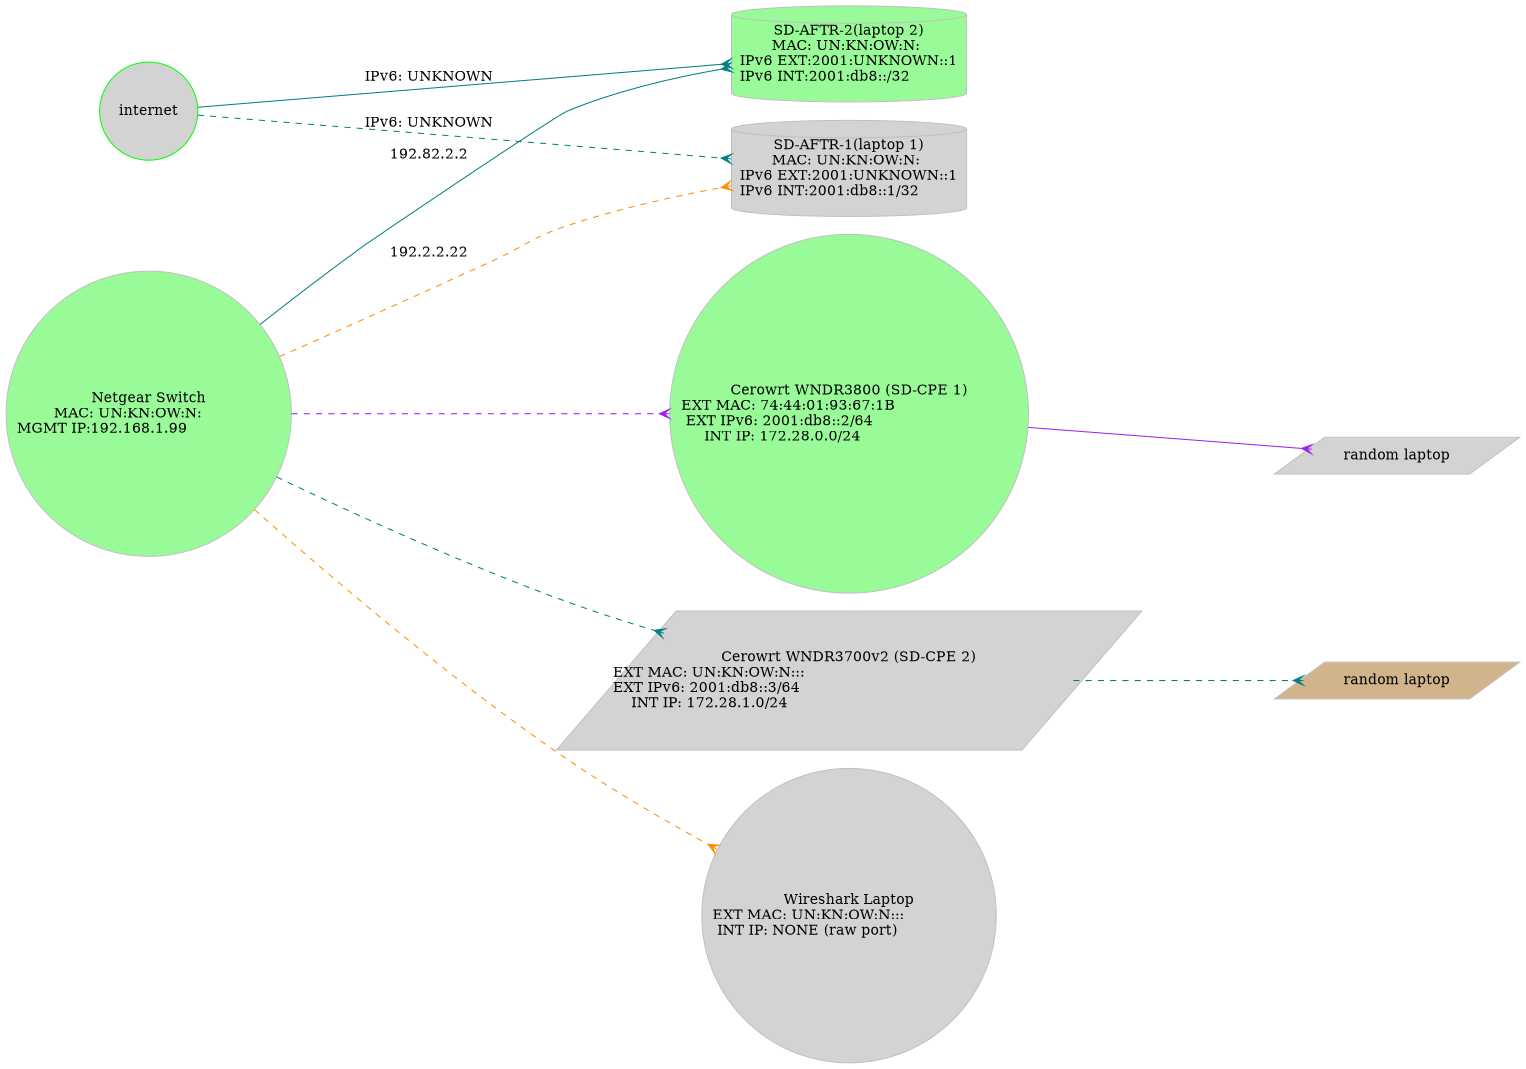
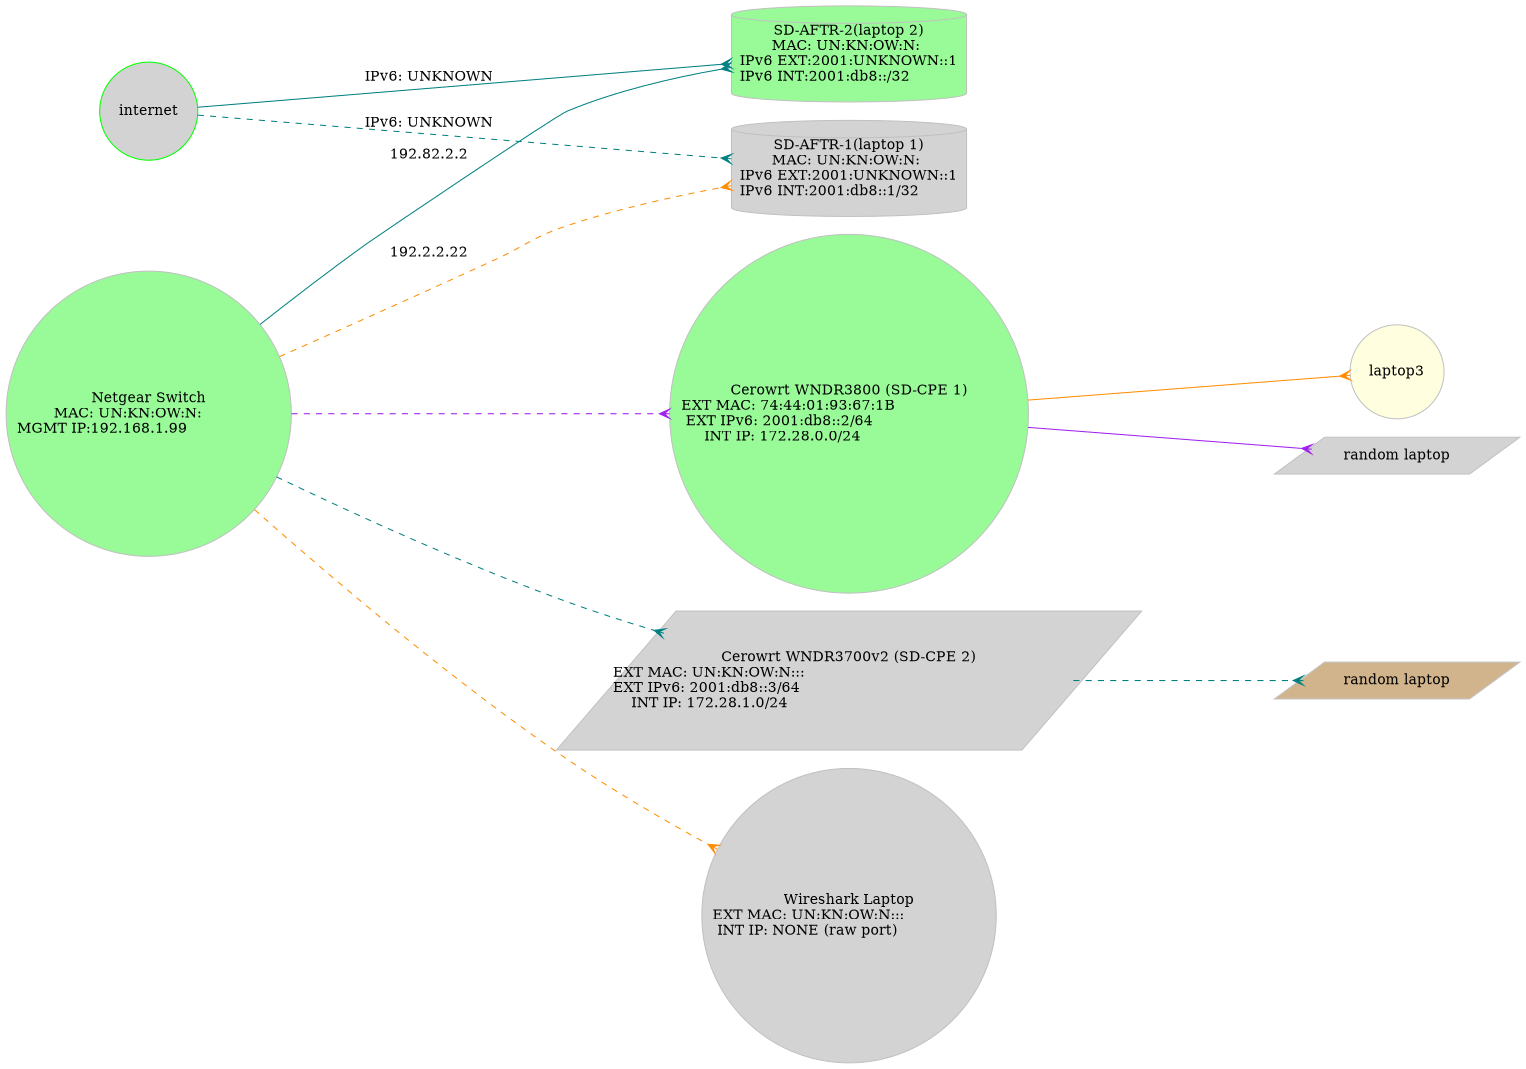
node "laptop3": added
